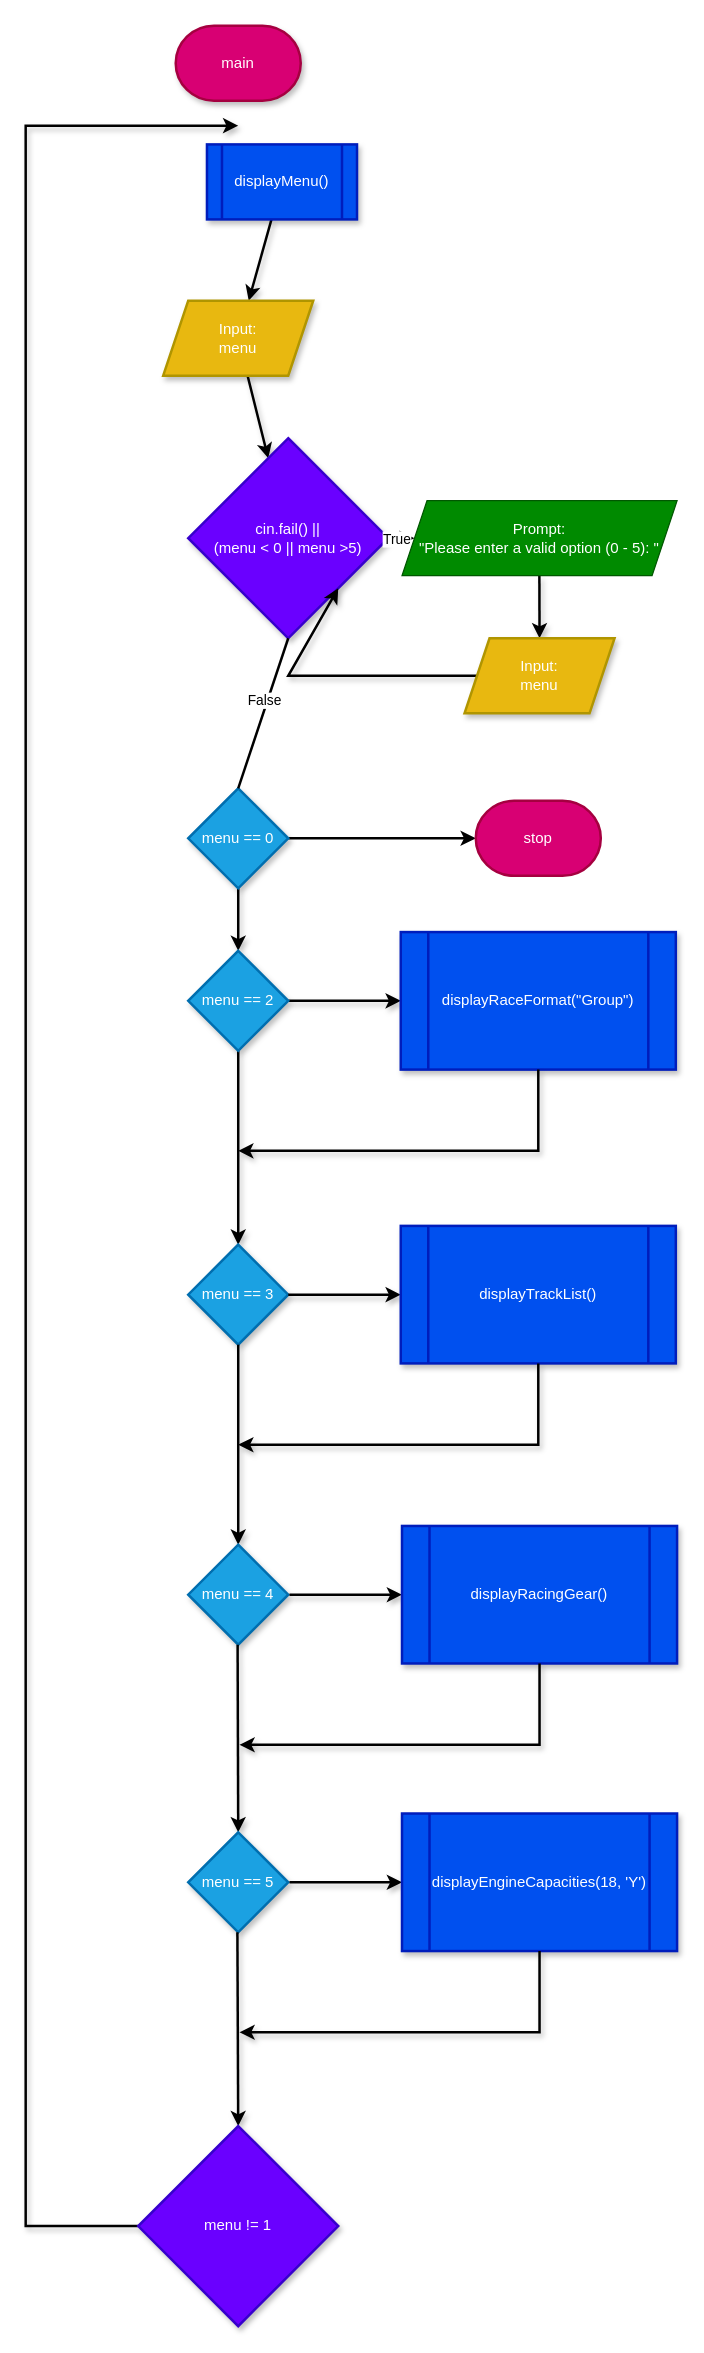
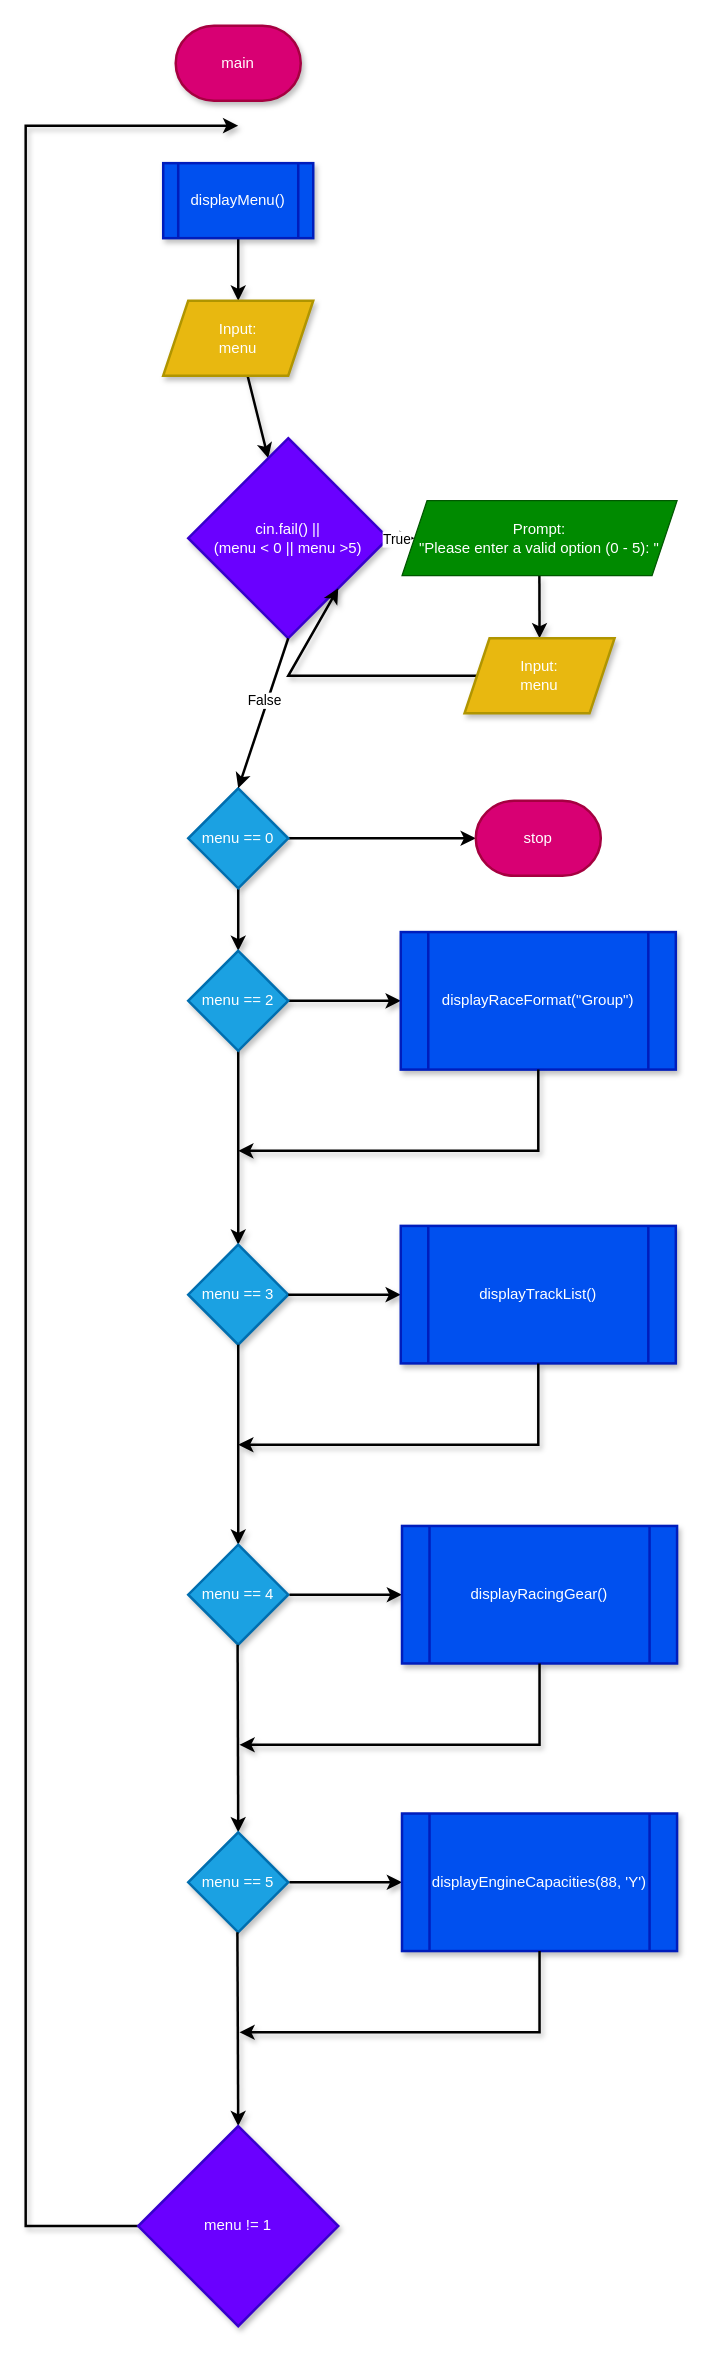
node "displayMenu()": moved (282, 182) -> (238, 201)
edge "cin.fail() || (menu < 0 || menu >5)" -- "menu == 0": arrowhead none -> classic
node "displayEngineCapacities(18, 'Y')": label "displayEngineCapacities(18, 'Y')" -> "displayEngineCapacities(88, 'Y')"
